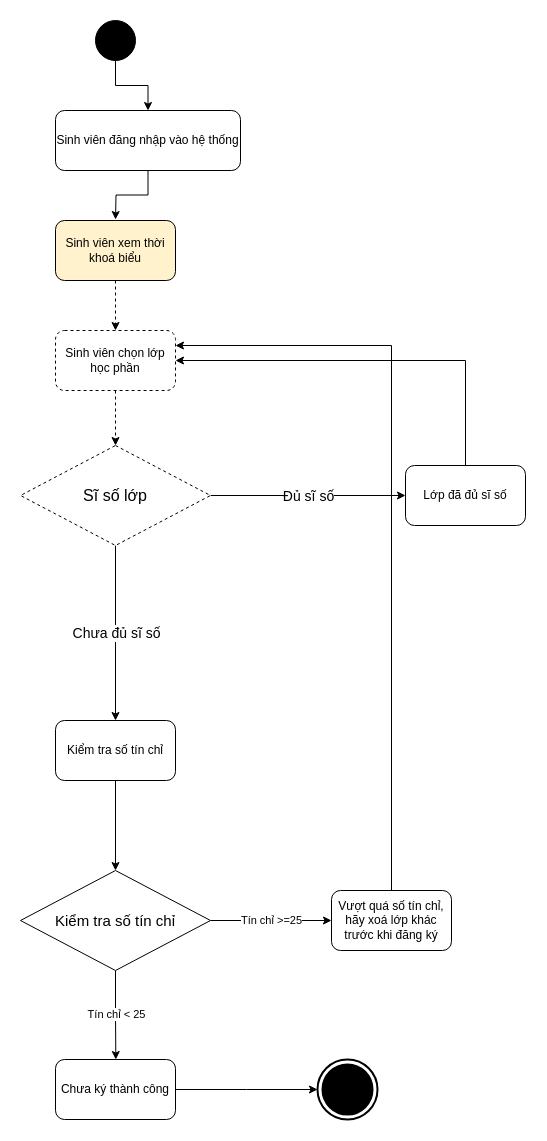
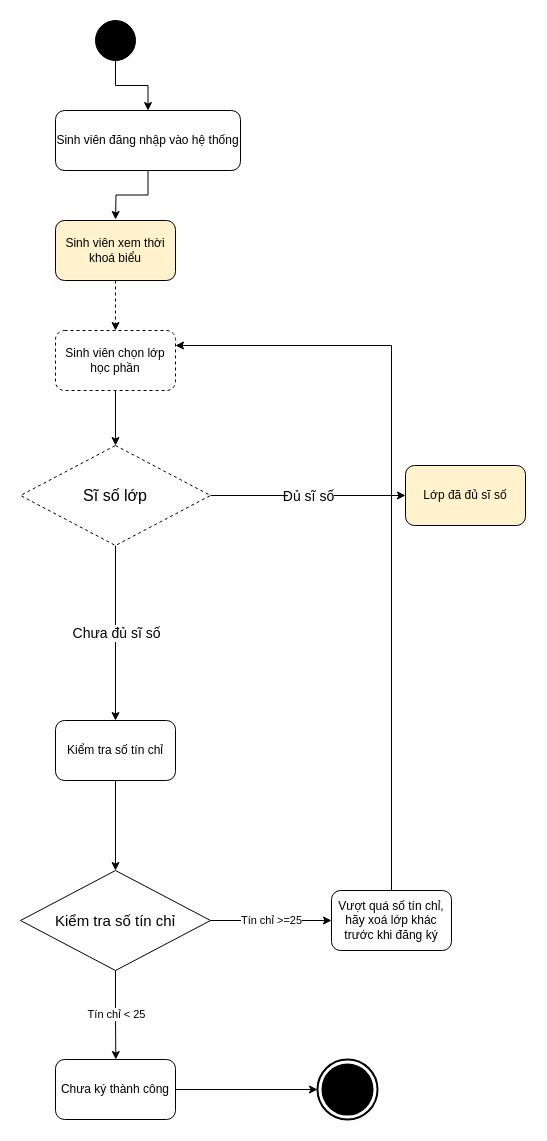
edge "Lớp đã đủ sĩ số" -> "Sinh viên chọn lớp học phần": removed
edge "Sinh viên chọn lớp học phần" -> "Sĩ số lớp": style dashed -> solid
node "Lớp đã đủ sĩ số": fillcolor #ffffff -> #fff2cc
